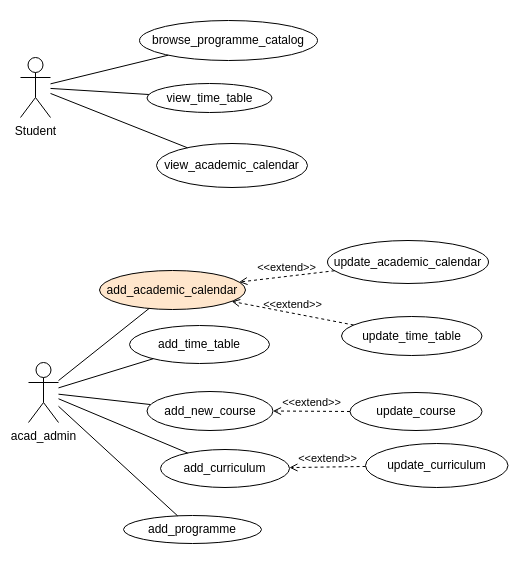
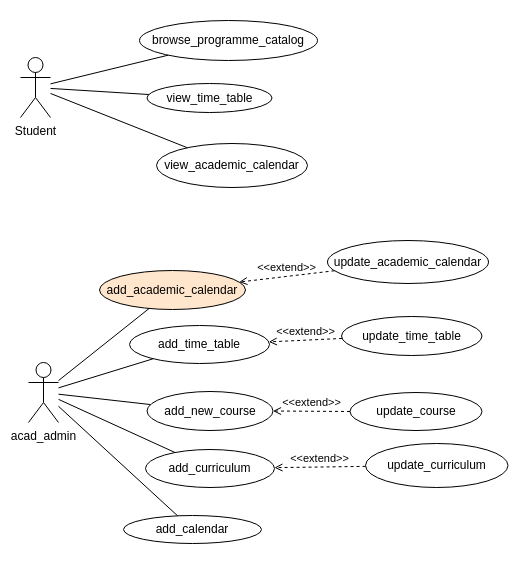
edge "update_time_table" -> "add_academic_calendar": now "update_time_table" -> "add_time_table"
node "add_curriculum": moved (225, 469) -> (210, 469)
node "add_programme": label "add_programme" -> "add_calendar"
